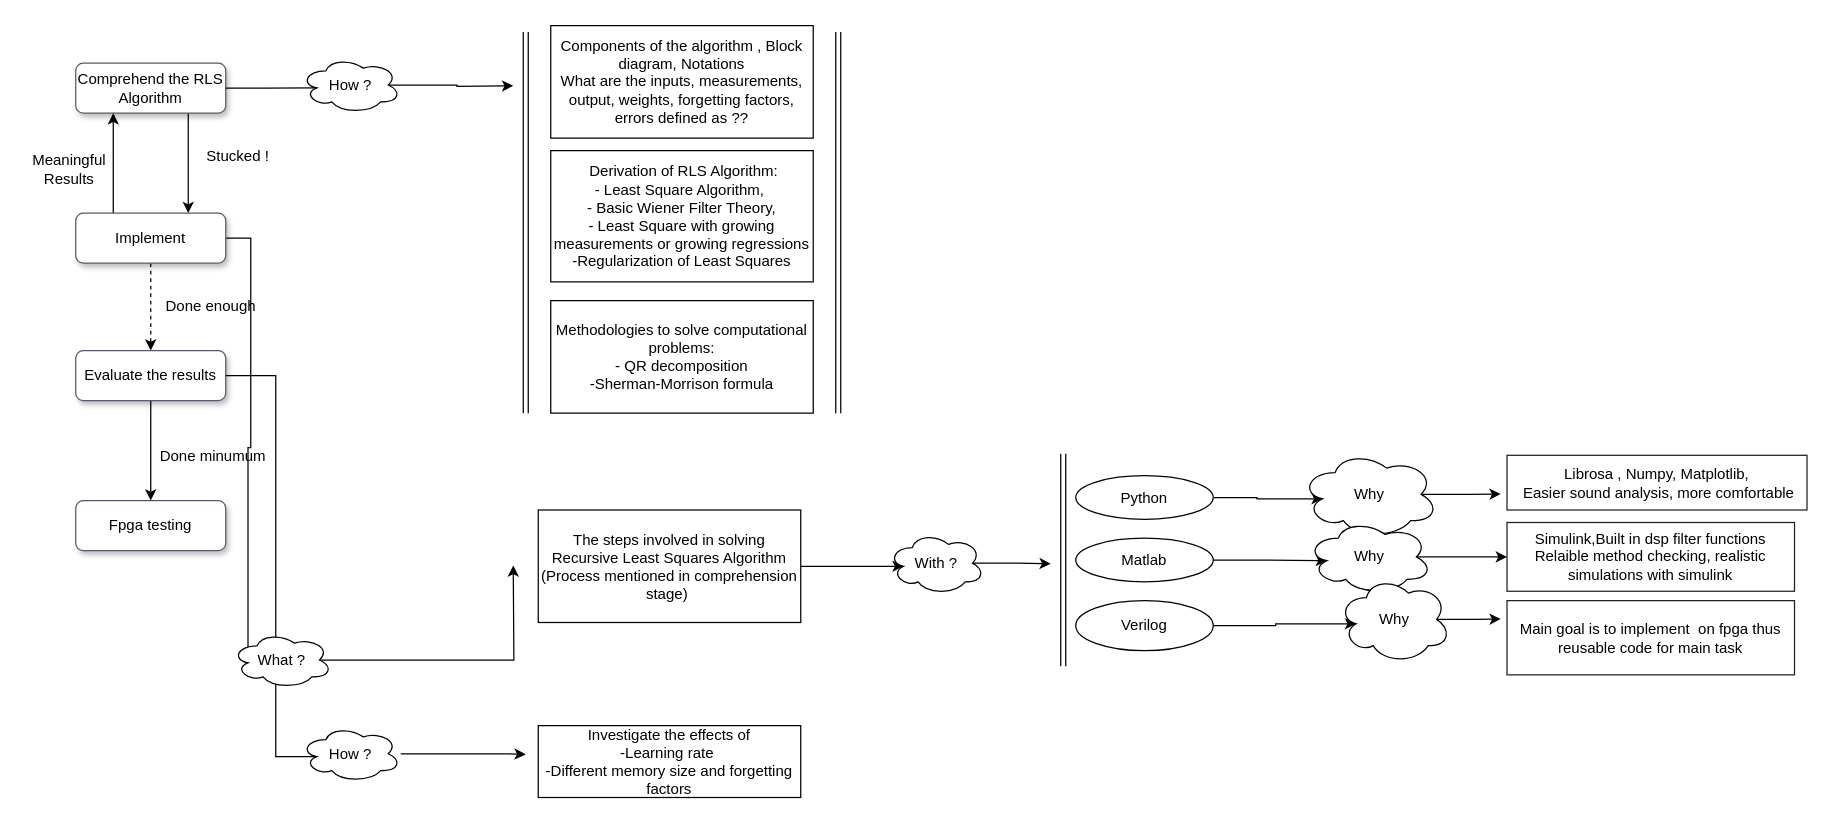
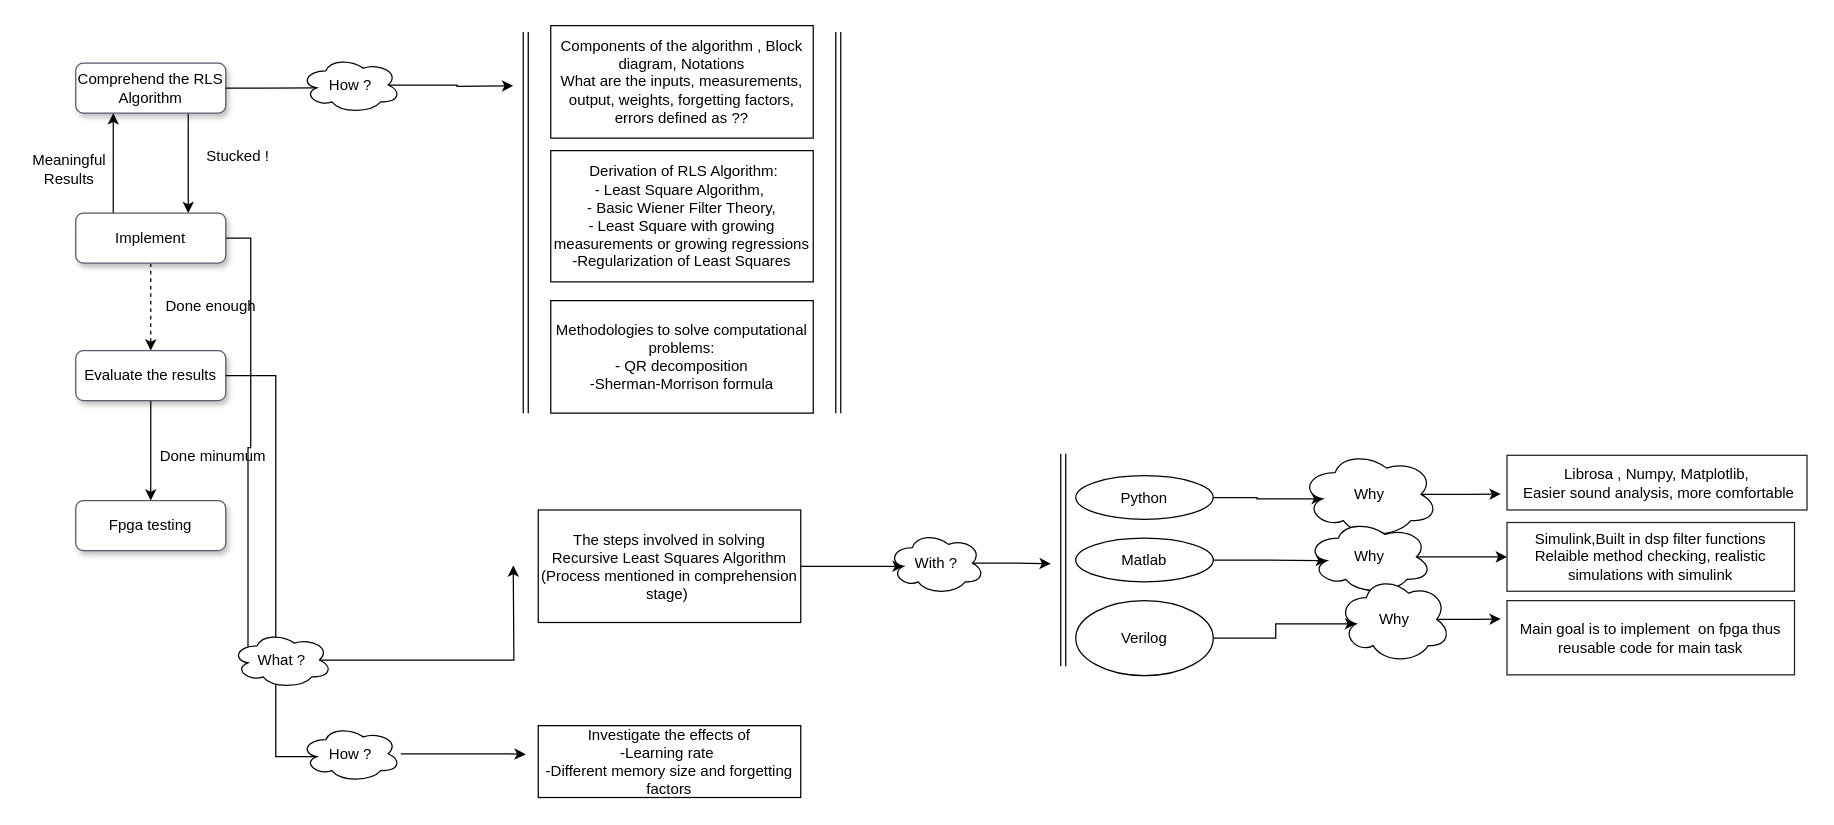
node "Verilog": size 138x50 -> 138x75
